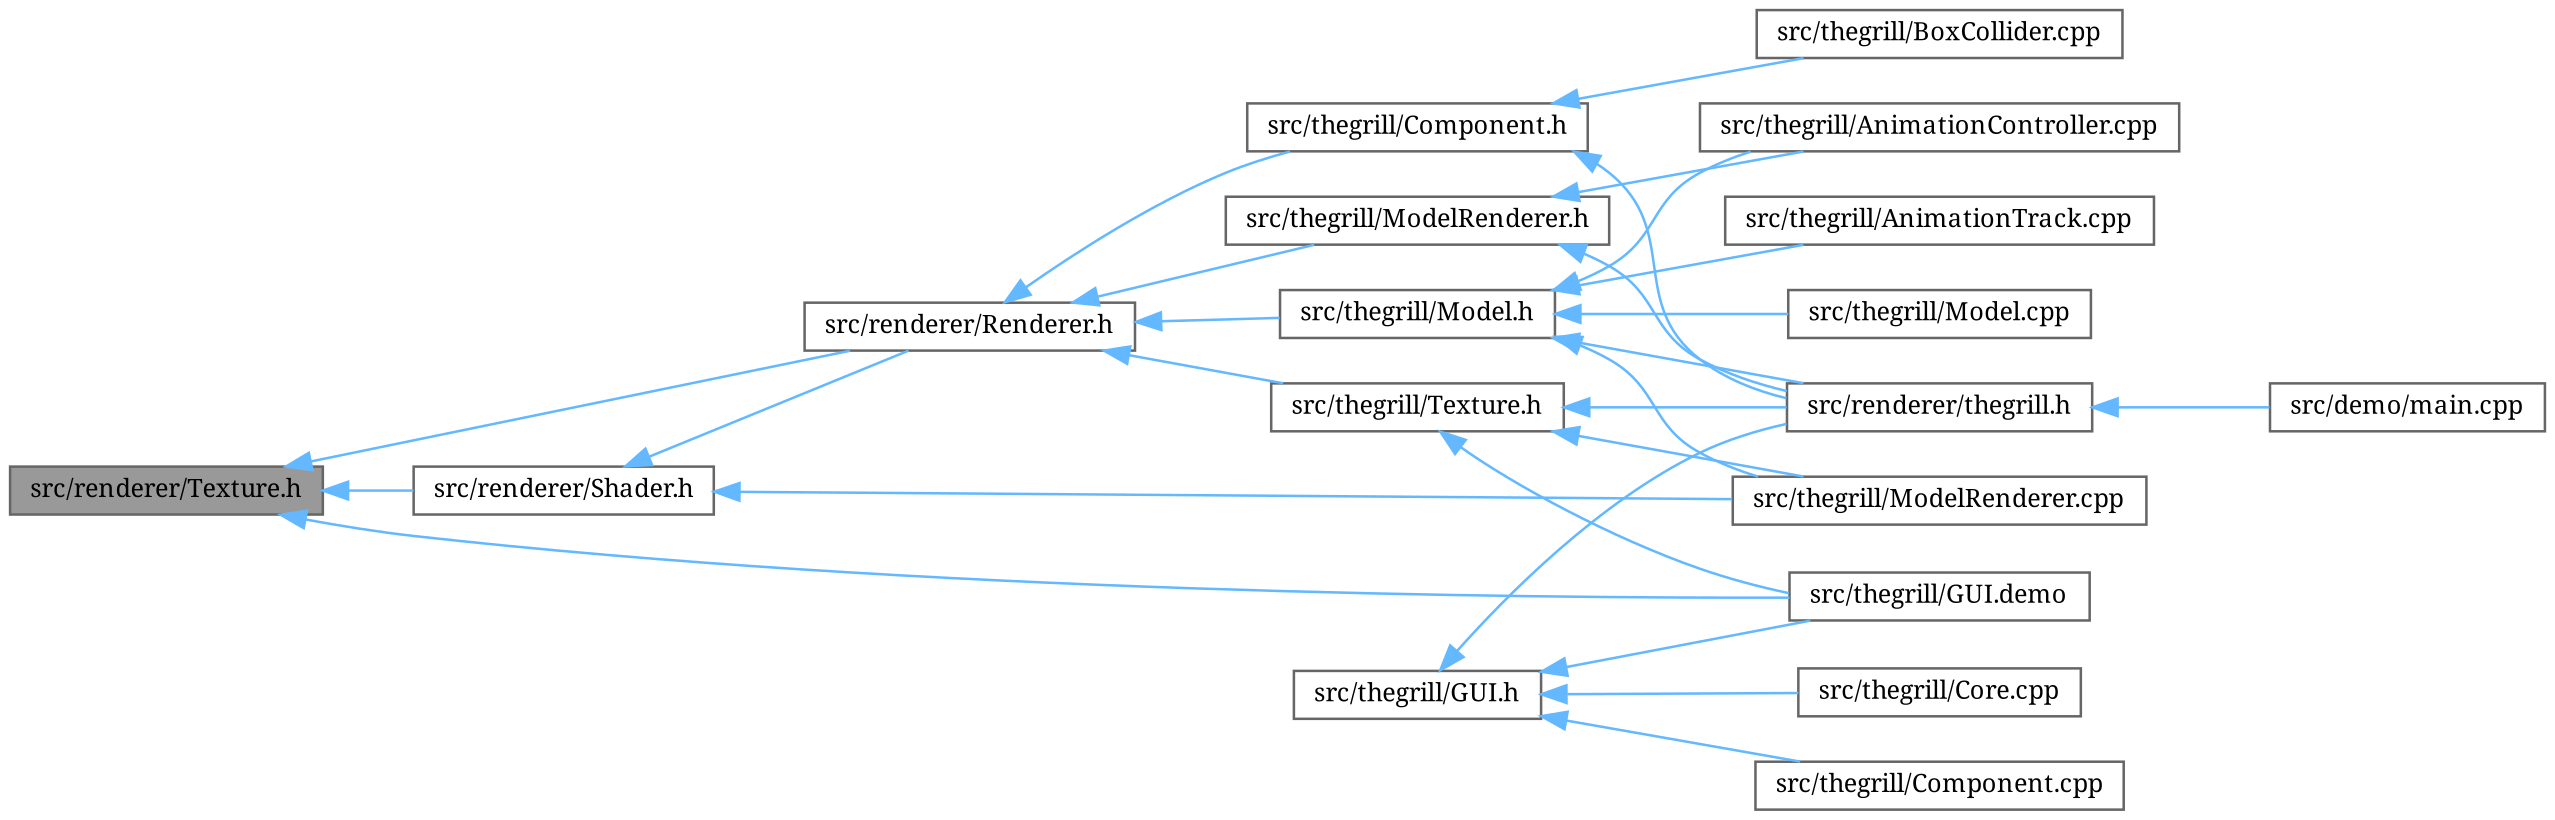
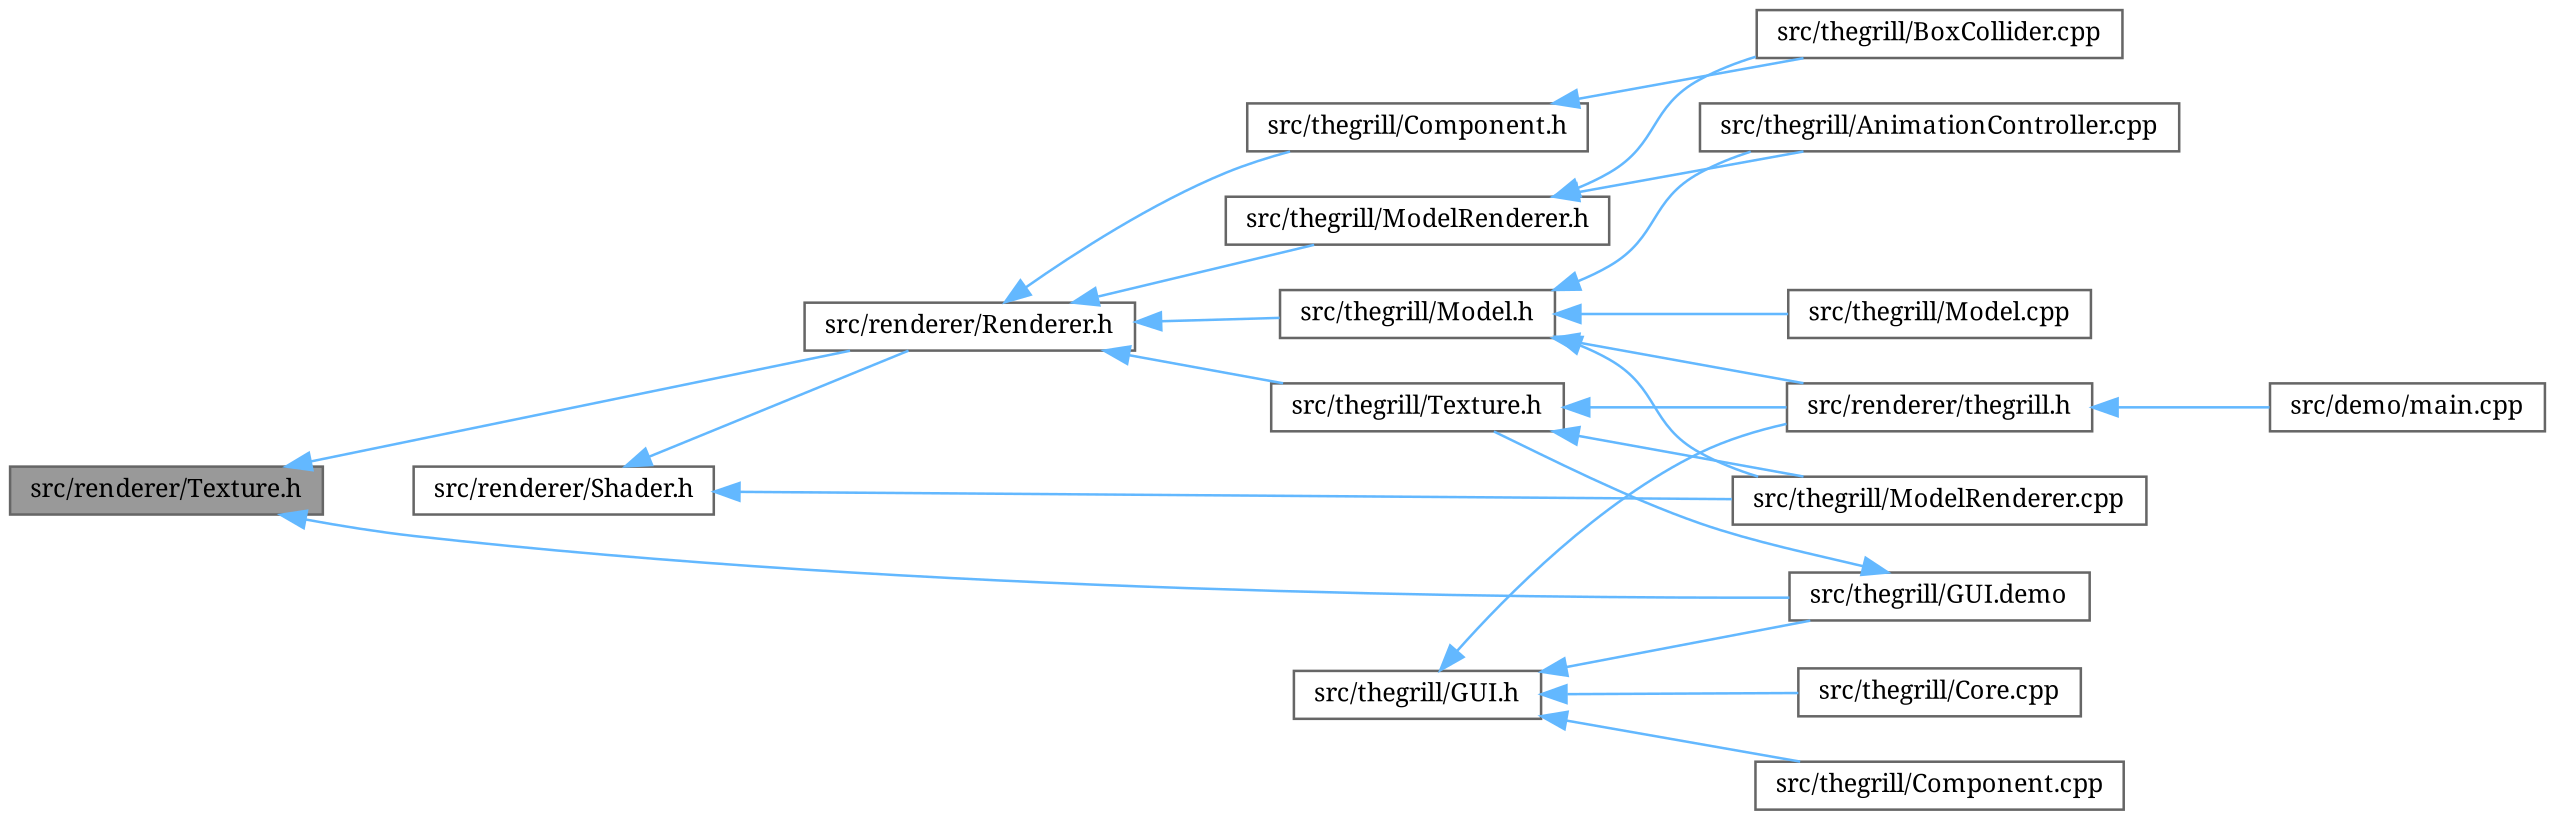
node "src/thegrill/AnimationTrack.cpp": removed
edge "src/renderer/thegrill.h" -> "src/thegrill/Component.h": removed
edge "src/renderer/thegrill.h" -> "src/thegrill/ModelRenderer.h": now "src/thegrill/BoxCollider.cpp" -> "src/thegrill/ModelRenderer.h"
edge "src/renderer/Shader.h" -> "src/renderer/Texture.h": removed
edge "src/thegrill/GUI.demo" -> "src/thegrill/Texture.h": reversed
